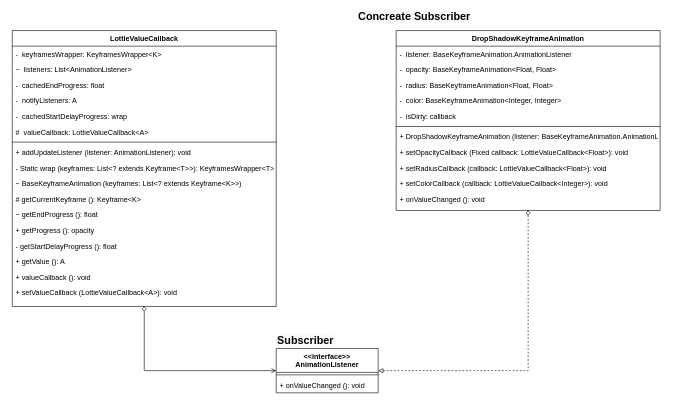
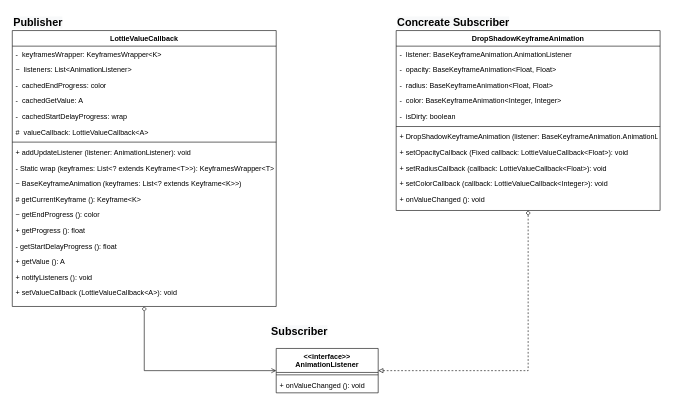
node "Concreate Subscriber": moved (416, 15) -> (455, 21)
node "Publisher": added
node "- cachedEndProgress: float": label "- cachedEndProgress: float" -> "- cachedEndProgress: color"
node "- notifyListeners: A": label "- notifyListeners: A" -> "- cachedGetValue: A"
node "- isDirty: callback": label "- isDirty: callback" -> "- isDirty: boolean"
node "~ getEndProgress (): float": label "~ getEndProgress (): float" -> "~ getEndProgress (): color"
node "+ getProgress (): opacity": label "+ getProgress (): opacity" -> "+ getProgress (): float"
node "+ valueCallback (): void": label "+ valueCallback (): void" -> "+ notifyListeners (): void"
node "Subscriber": moved (306, 339) -> (300, 330)
